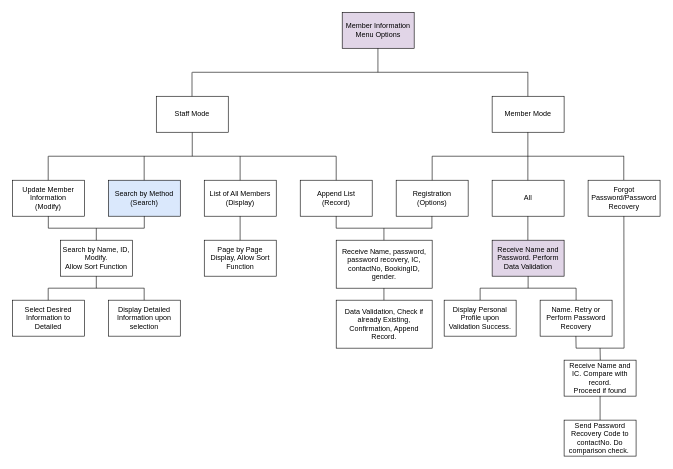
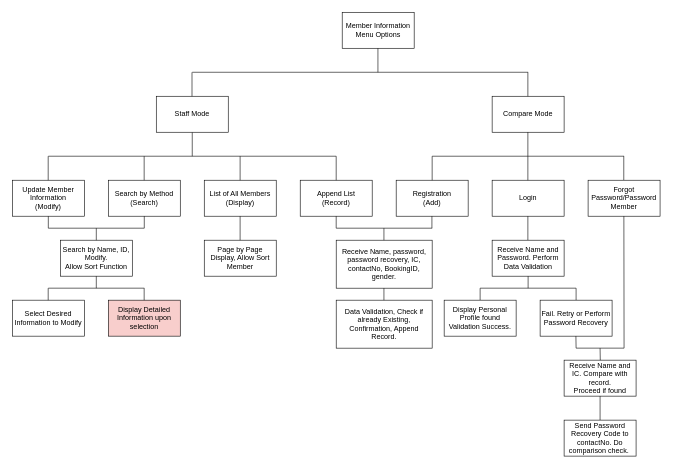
node "Member Information Menu Options": fillcolor #e1d5e7 -> #ffffff
node "Member Mode": label "Member Mode" -> "Compare Mode"
node "Search by Method (Search)": fillcolor #dae8fc -> #ffffff
node "Registration (Options)": label "Registration (Options)" -> "Registration (Add)"
node "All": label "All" -> "Login"
node "Forgot Password/Password Recovery": label "Forgot Password/Password Recovery" -> "Forgot Password/Password Member"
node "Page by Page Display, Allow Sort Function": label "Page by Page Display, Allow Sort Function" -> "Page by Page Display, Allow Sort Member"
node "Receive Name and Password. Perform Data Validation": fillcolor #e1d5e7 -> #ffffff
node "Select Desired Information to Detailed": label "Select Desired Information to Detailed" -> "Select Desired Information to Modify"
node "Display Detailed Information upon selection": fillcolor #ffffff -> #f8cecc
node "Display Personal Profile upon Validation Success.": label "Display Personal Profile upon Validation Success." -> "Display Personal Profile found Validation Success."
node "Name. Retry or Perform Password Recovery": label "Name. Retry or Perform Password Recovery" -> "Fail. Retry or Perform Password Recovery"
